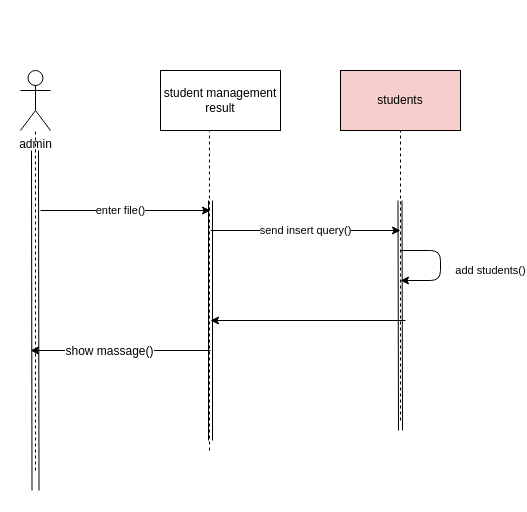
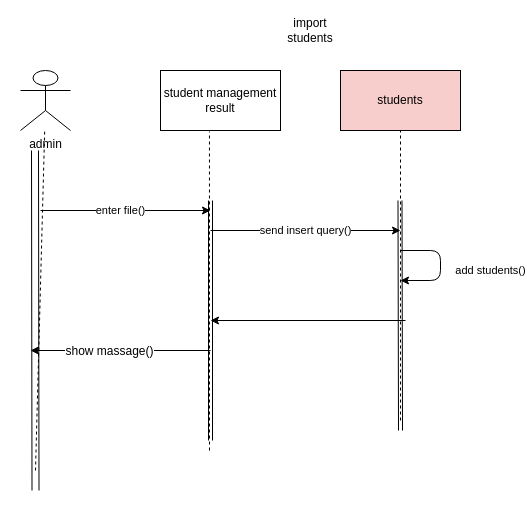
node "import students": added
node "admin": size 30x60 -> 50x60
